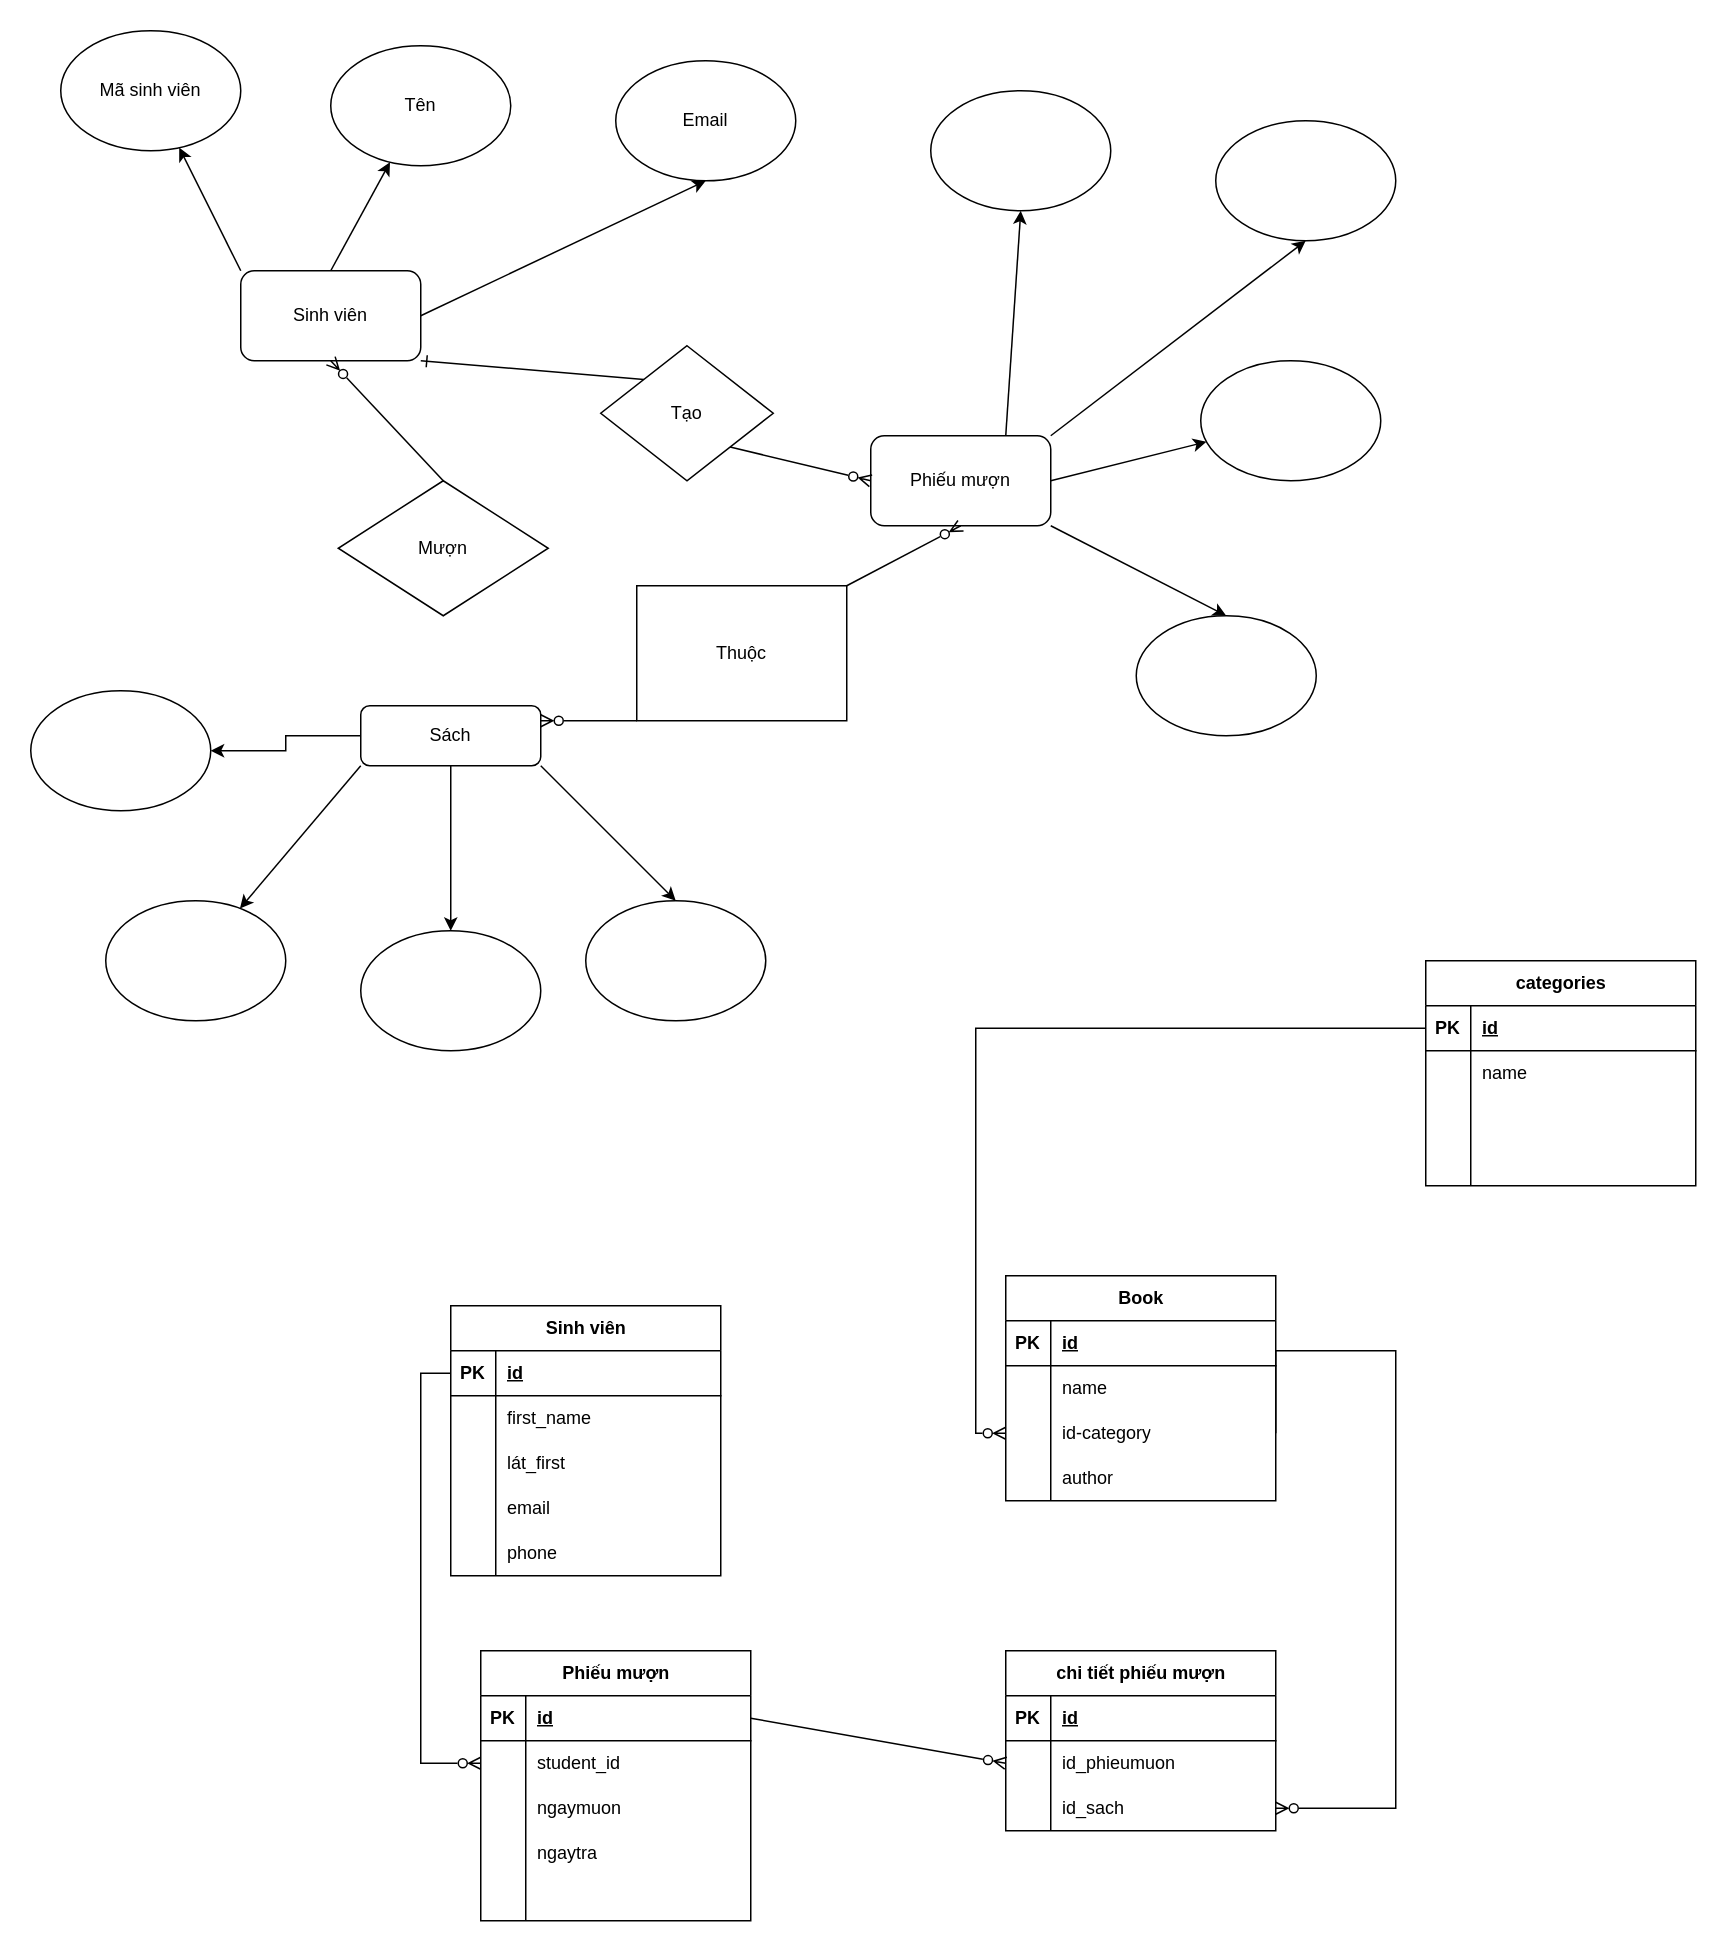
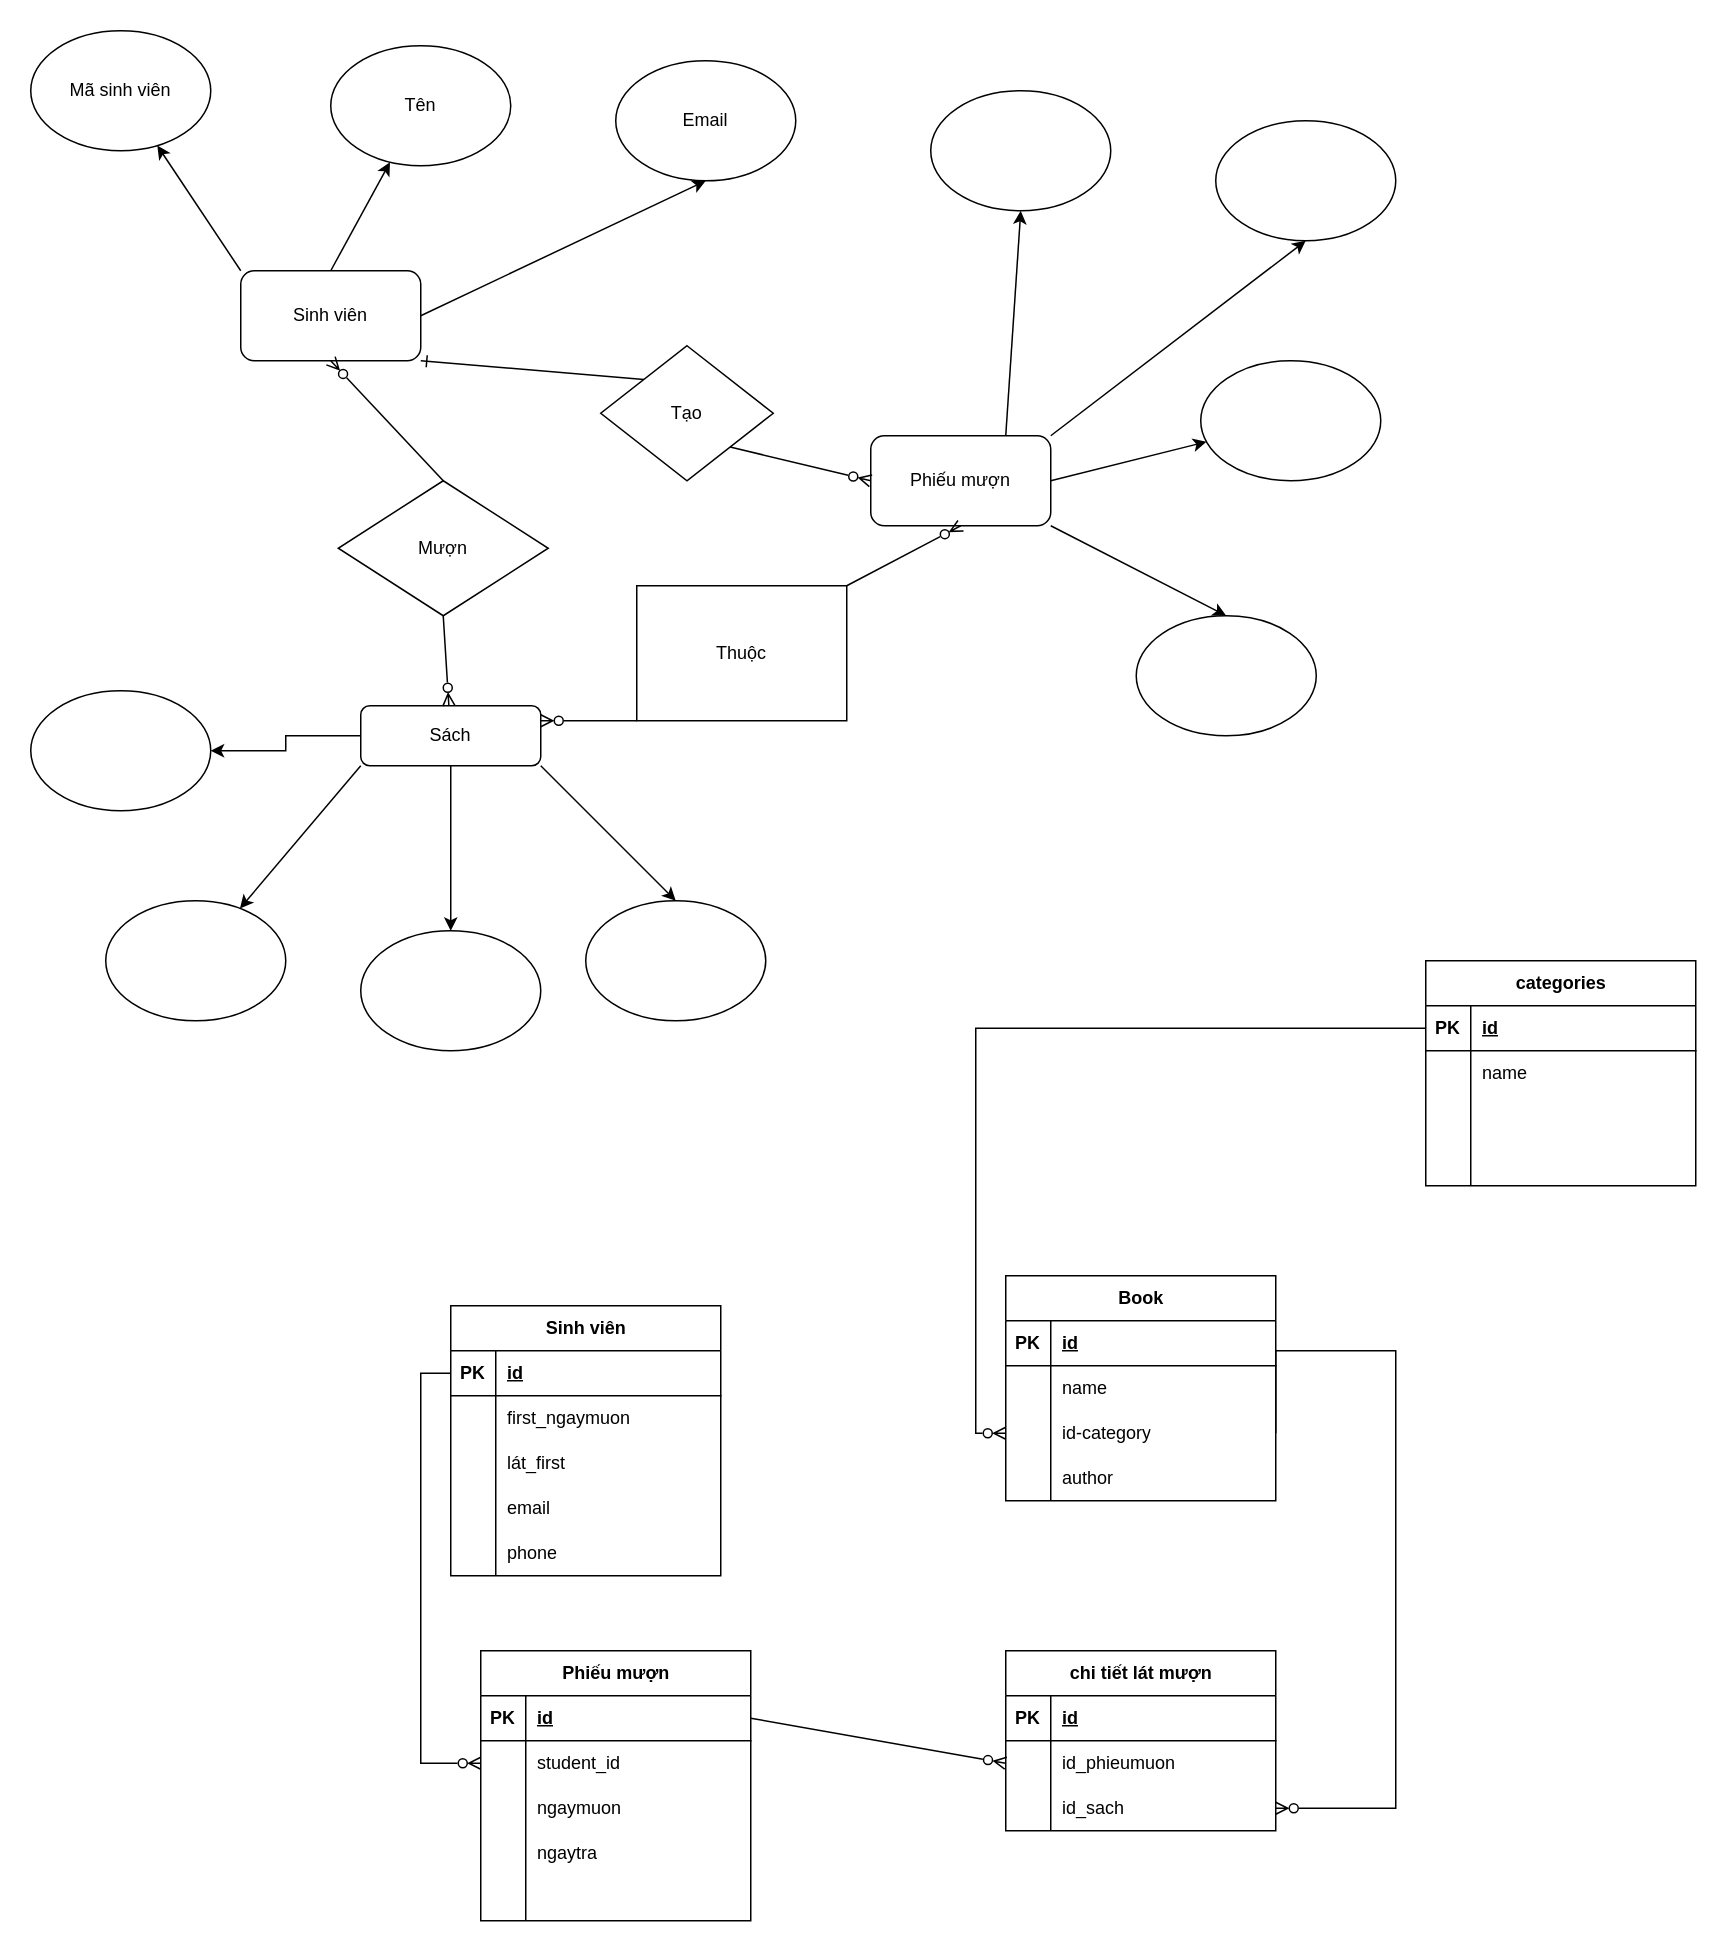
node "Mã sinh viên": moved (151, 91) -> (121, 91)
edge "Mượn" -> "Sách": added
node "first_name": label "first_name" -> "first_ngaymuon"
node "chi tiết phiếu mượn": label "chi tiết phiếu mượn" -> "chi tiết lát mượn"
